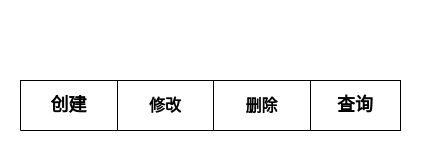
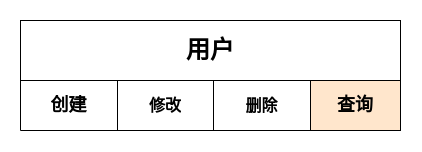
node "用户": added
node "查询": fillcolor #ffffff -> #ffe6cc
